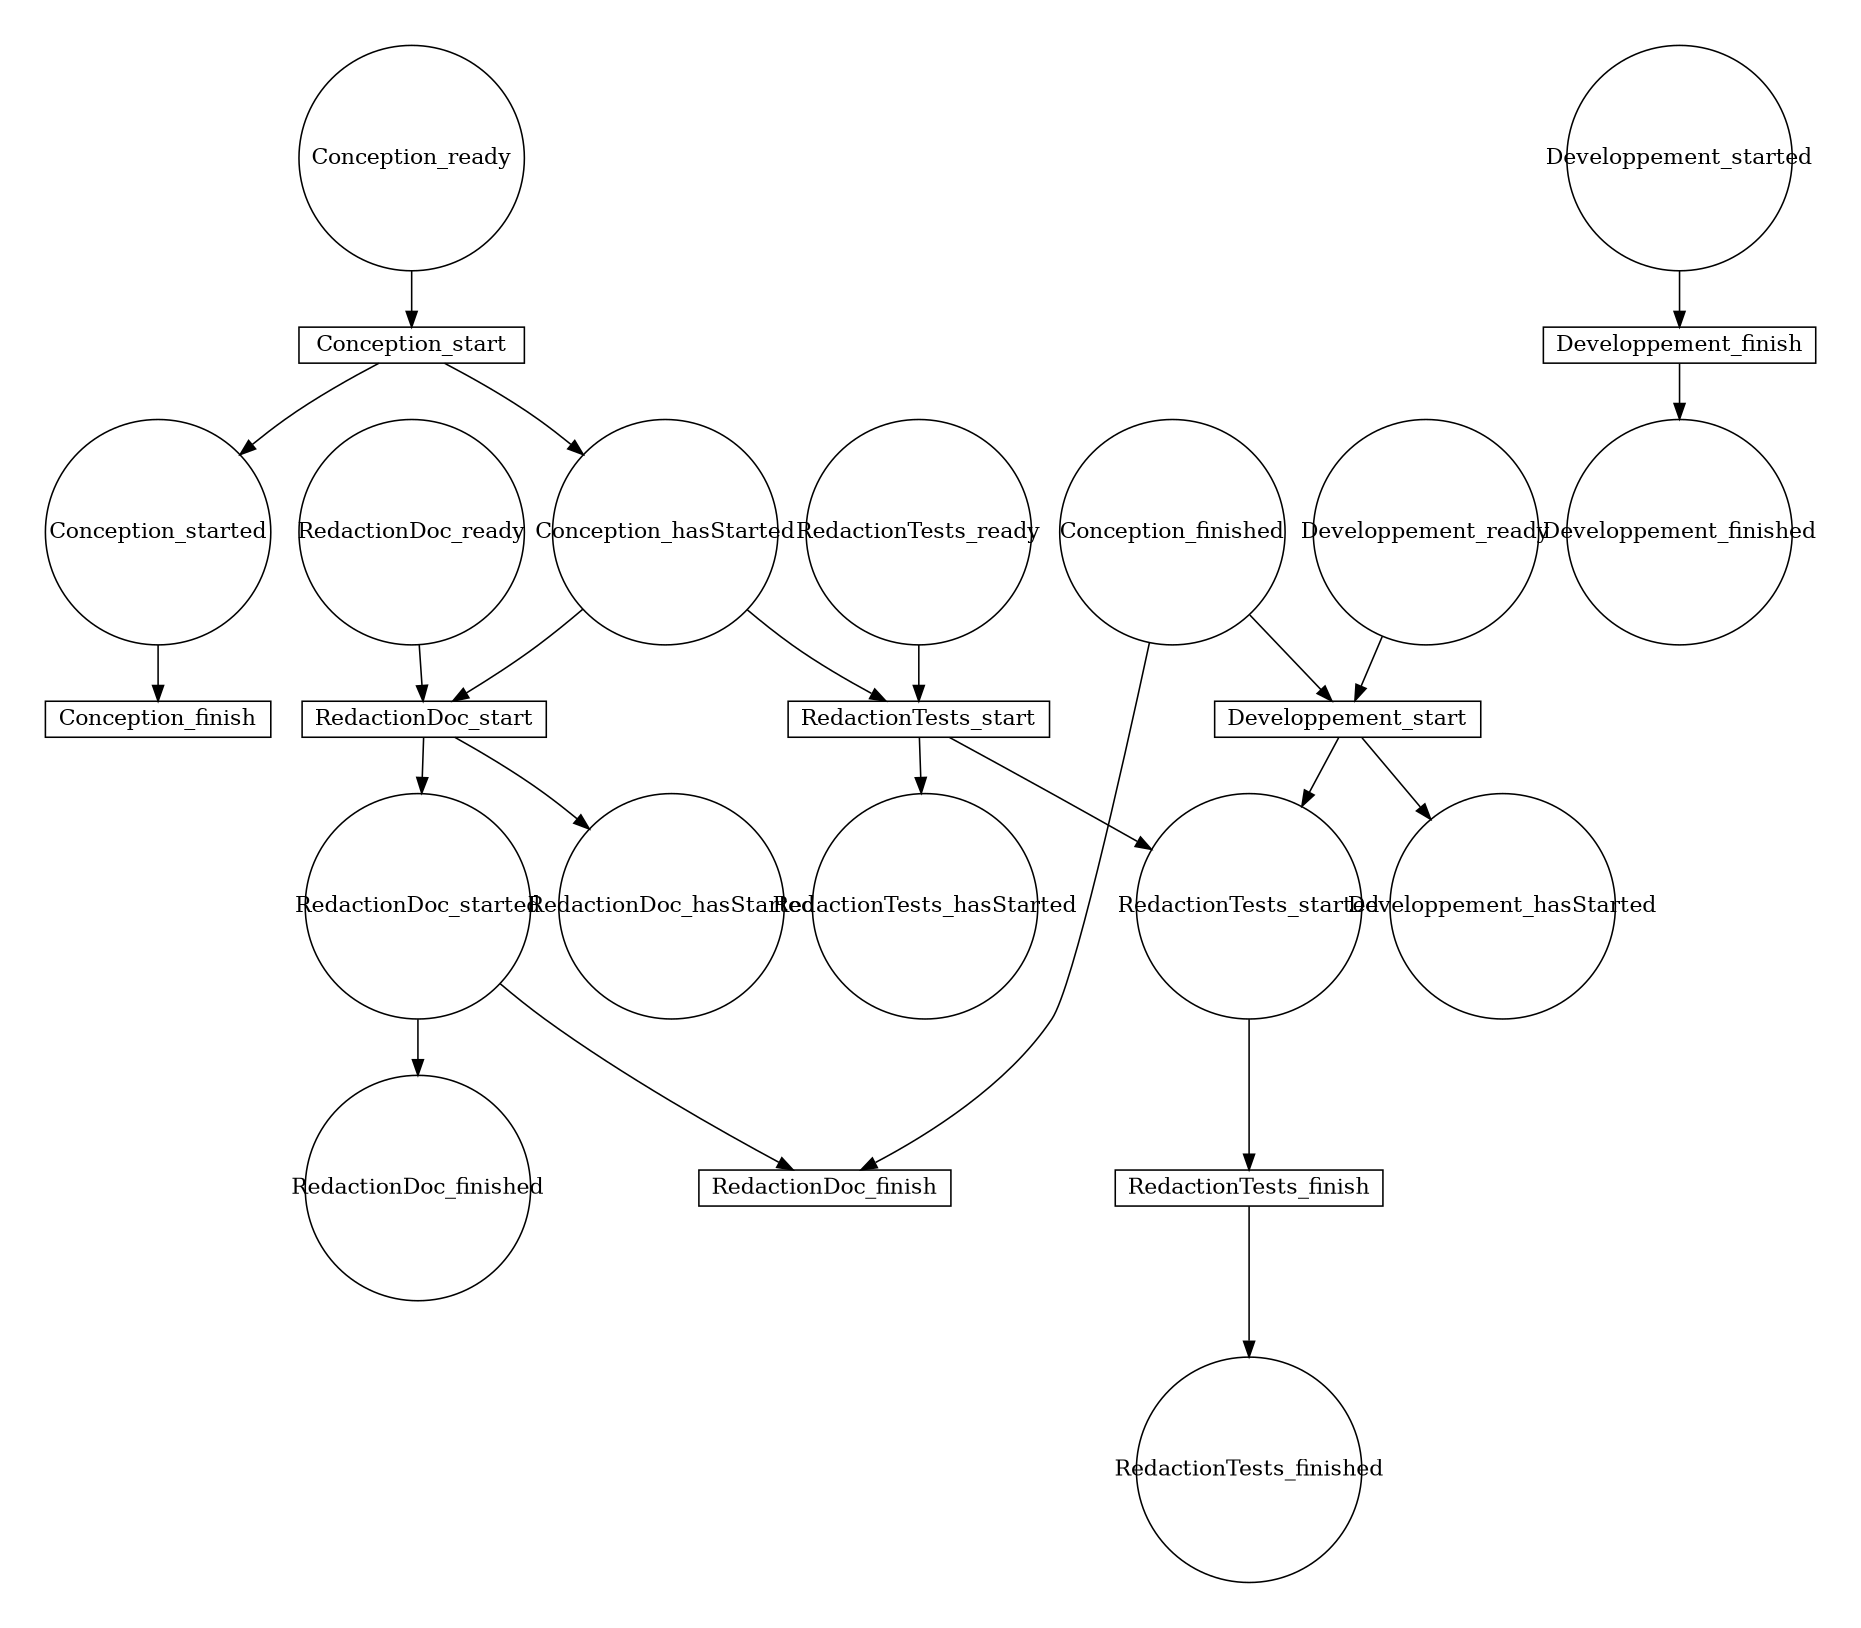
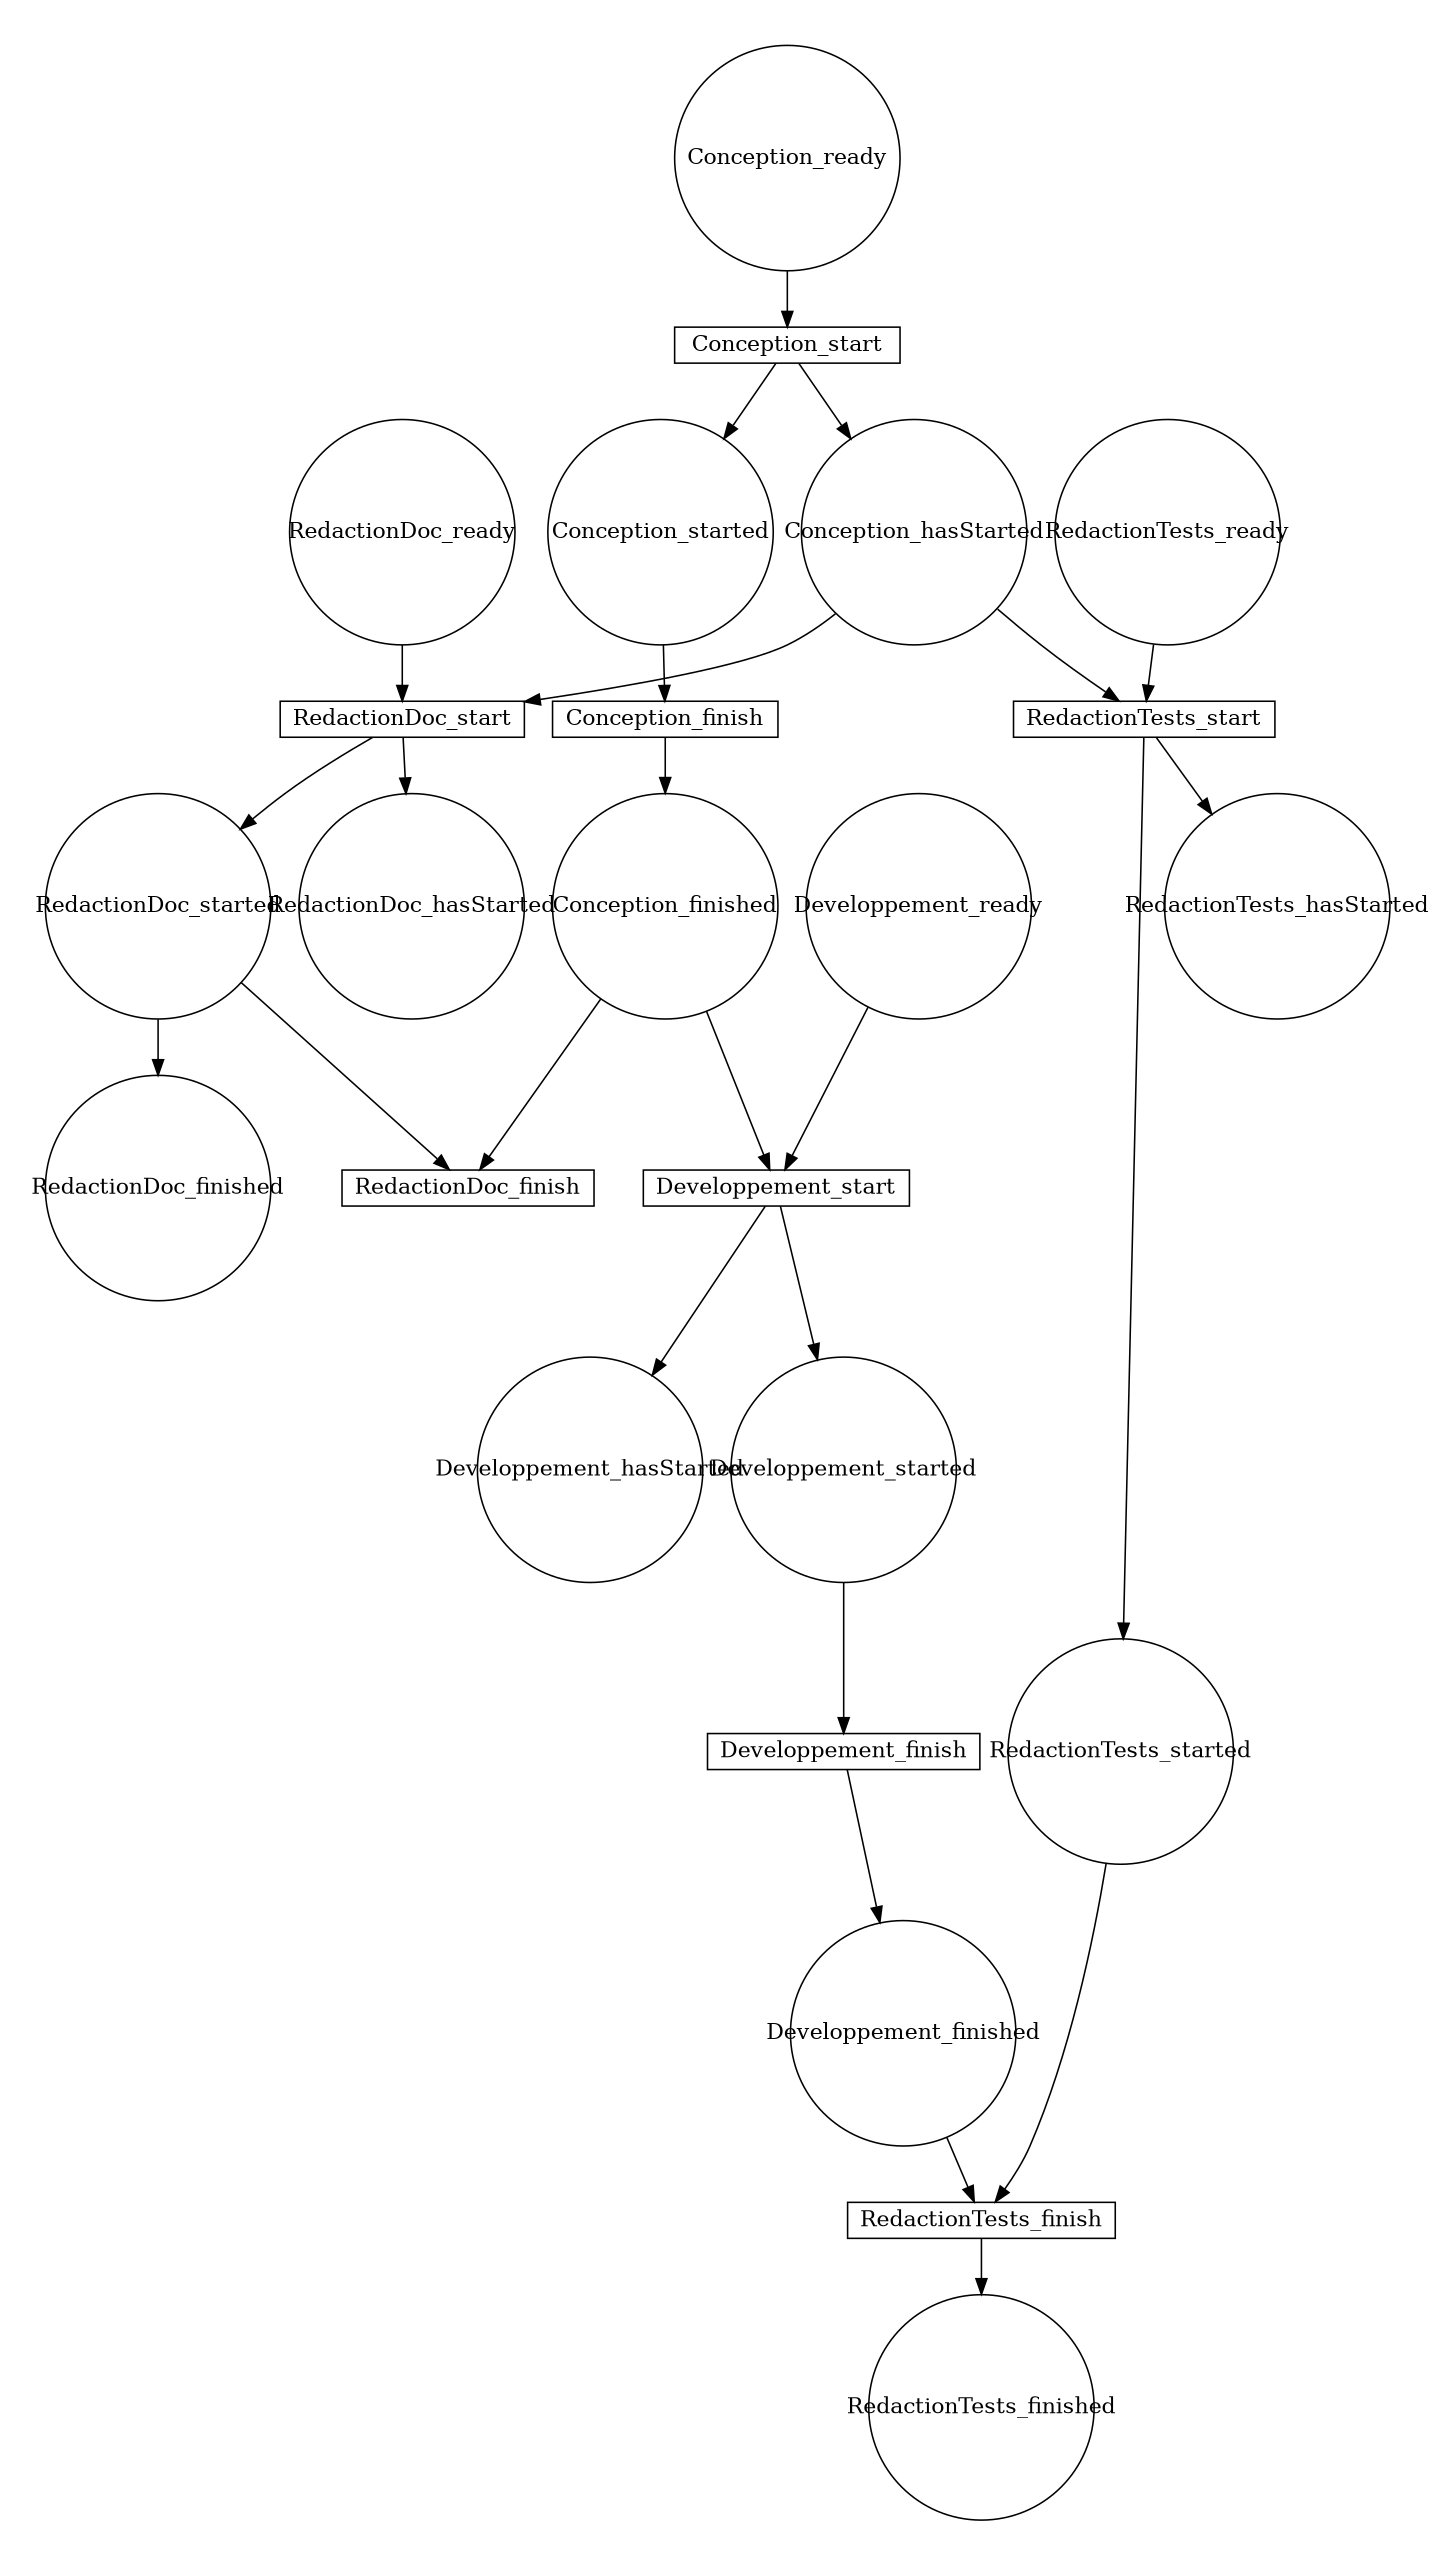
edge "Conception_finish" -> "Conception_finished": added
edge "Developpement_start" -> "RedactionTests_started": now "Developpement_start" -> "Developpement_started"
edge "Developpement_finished" -> "RedactionTests_finish": added
